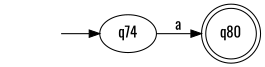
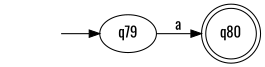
node "q74": label "q74" -> "q79"
